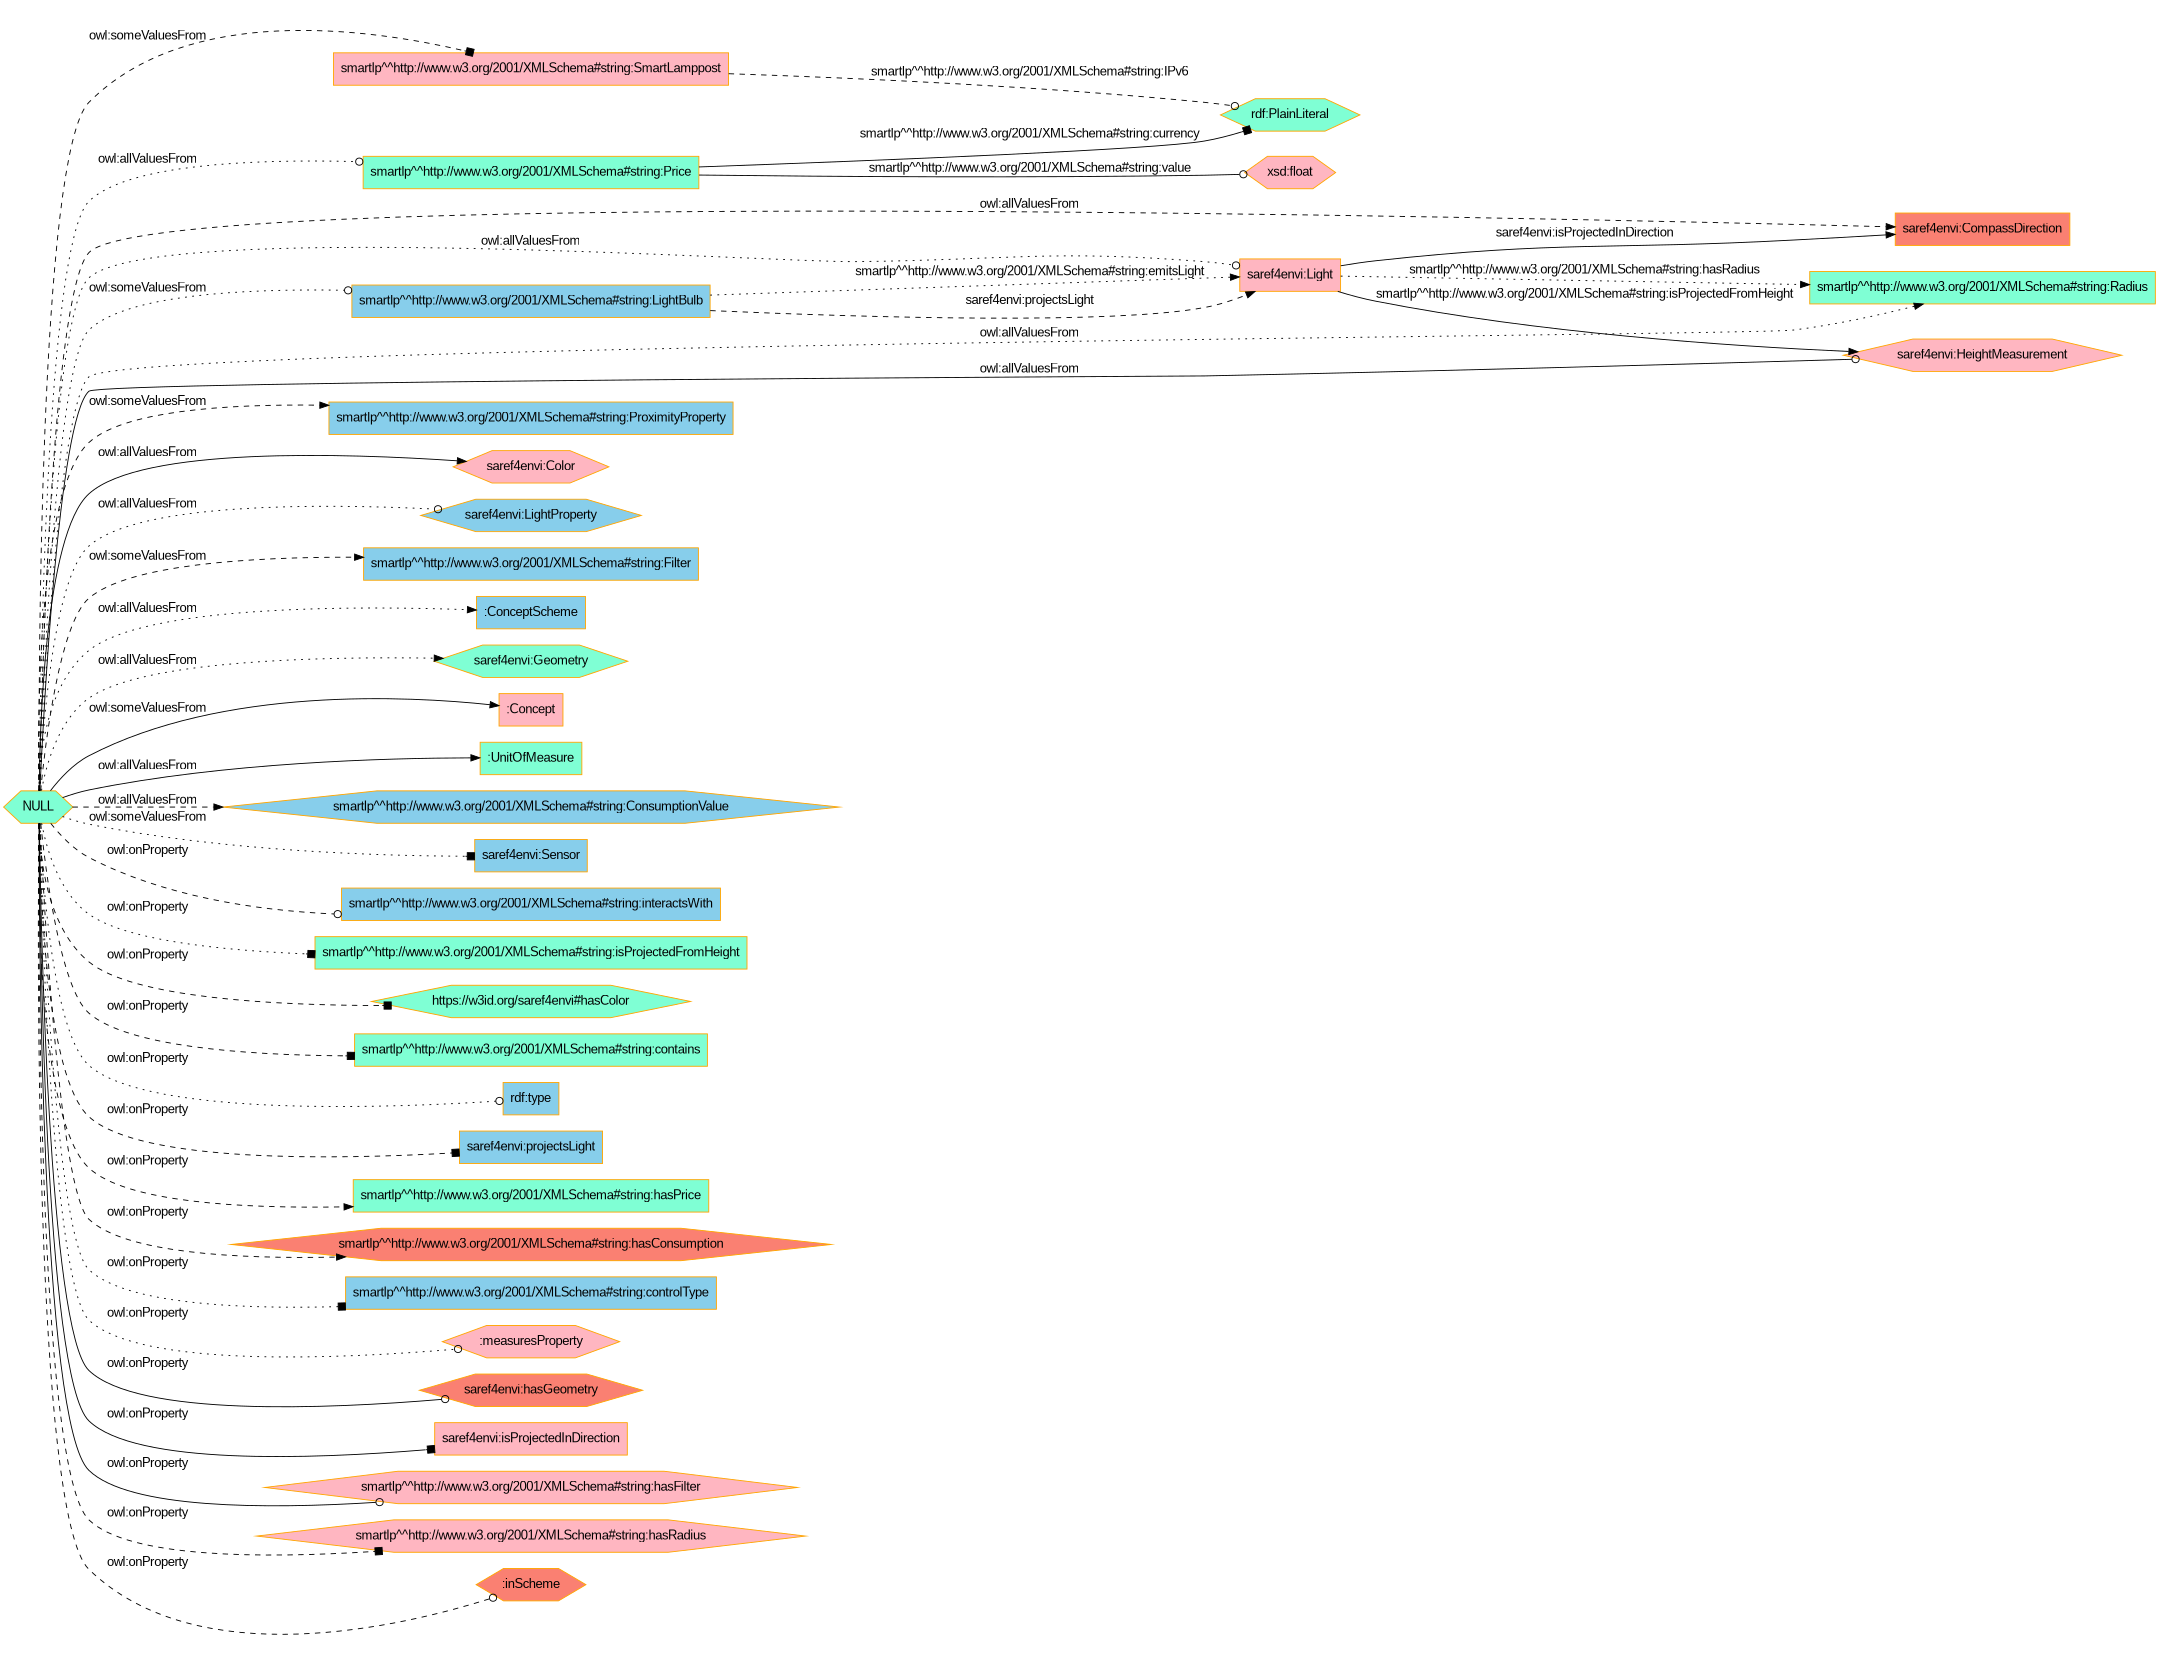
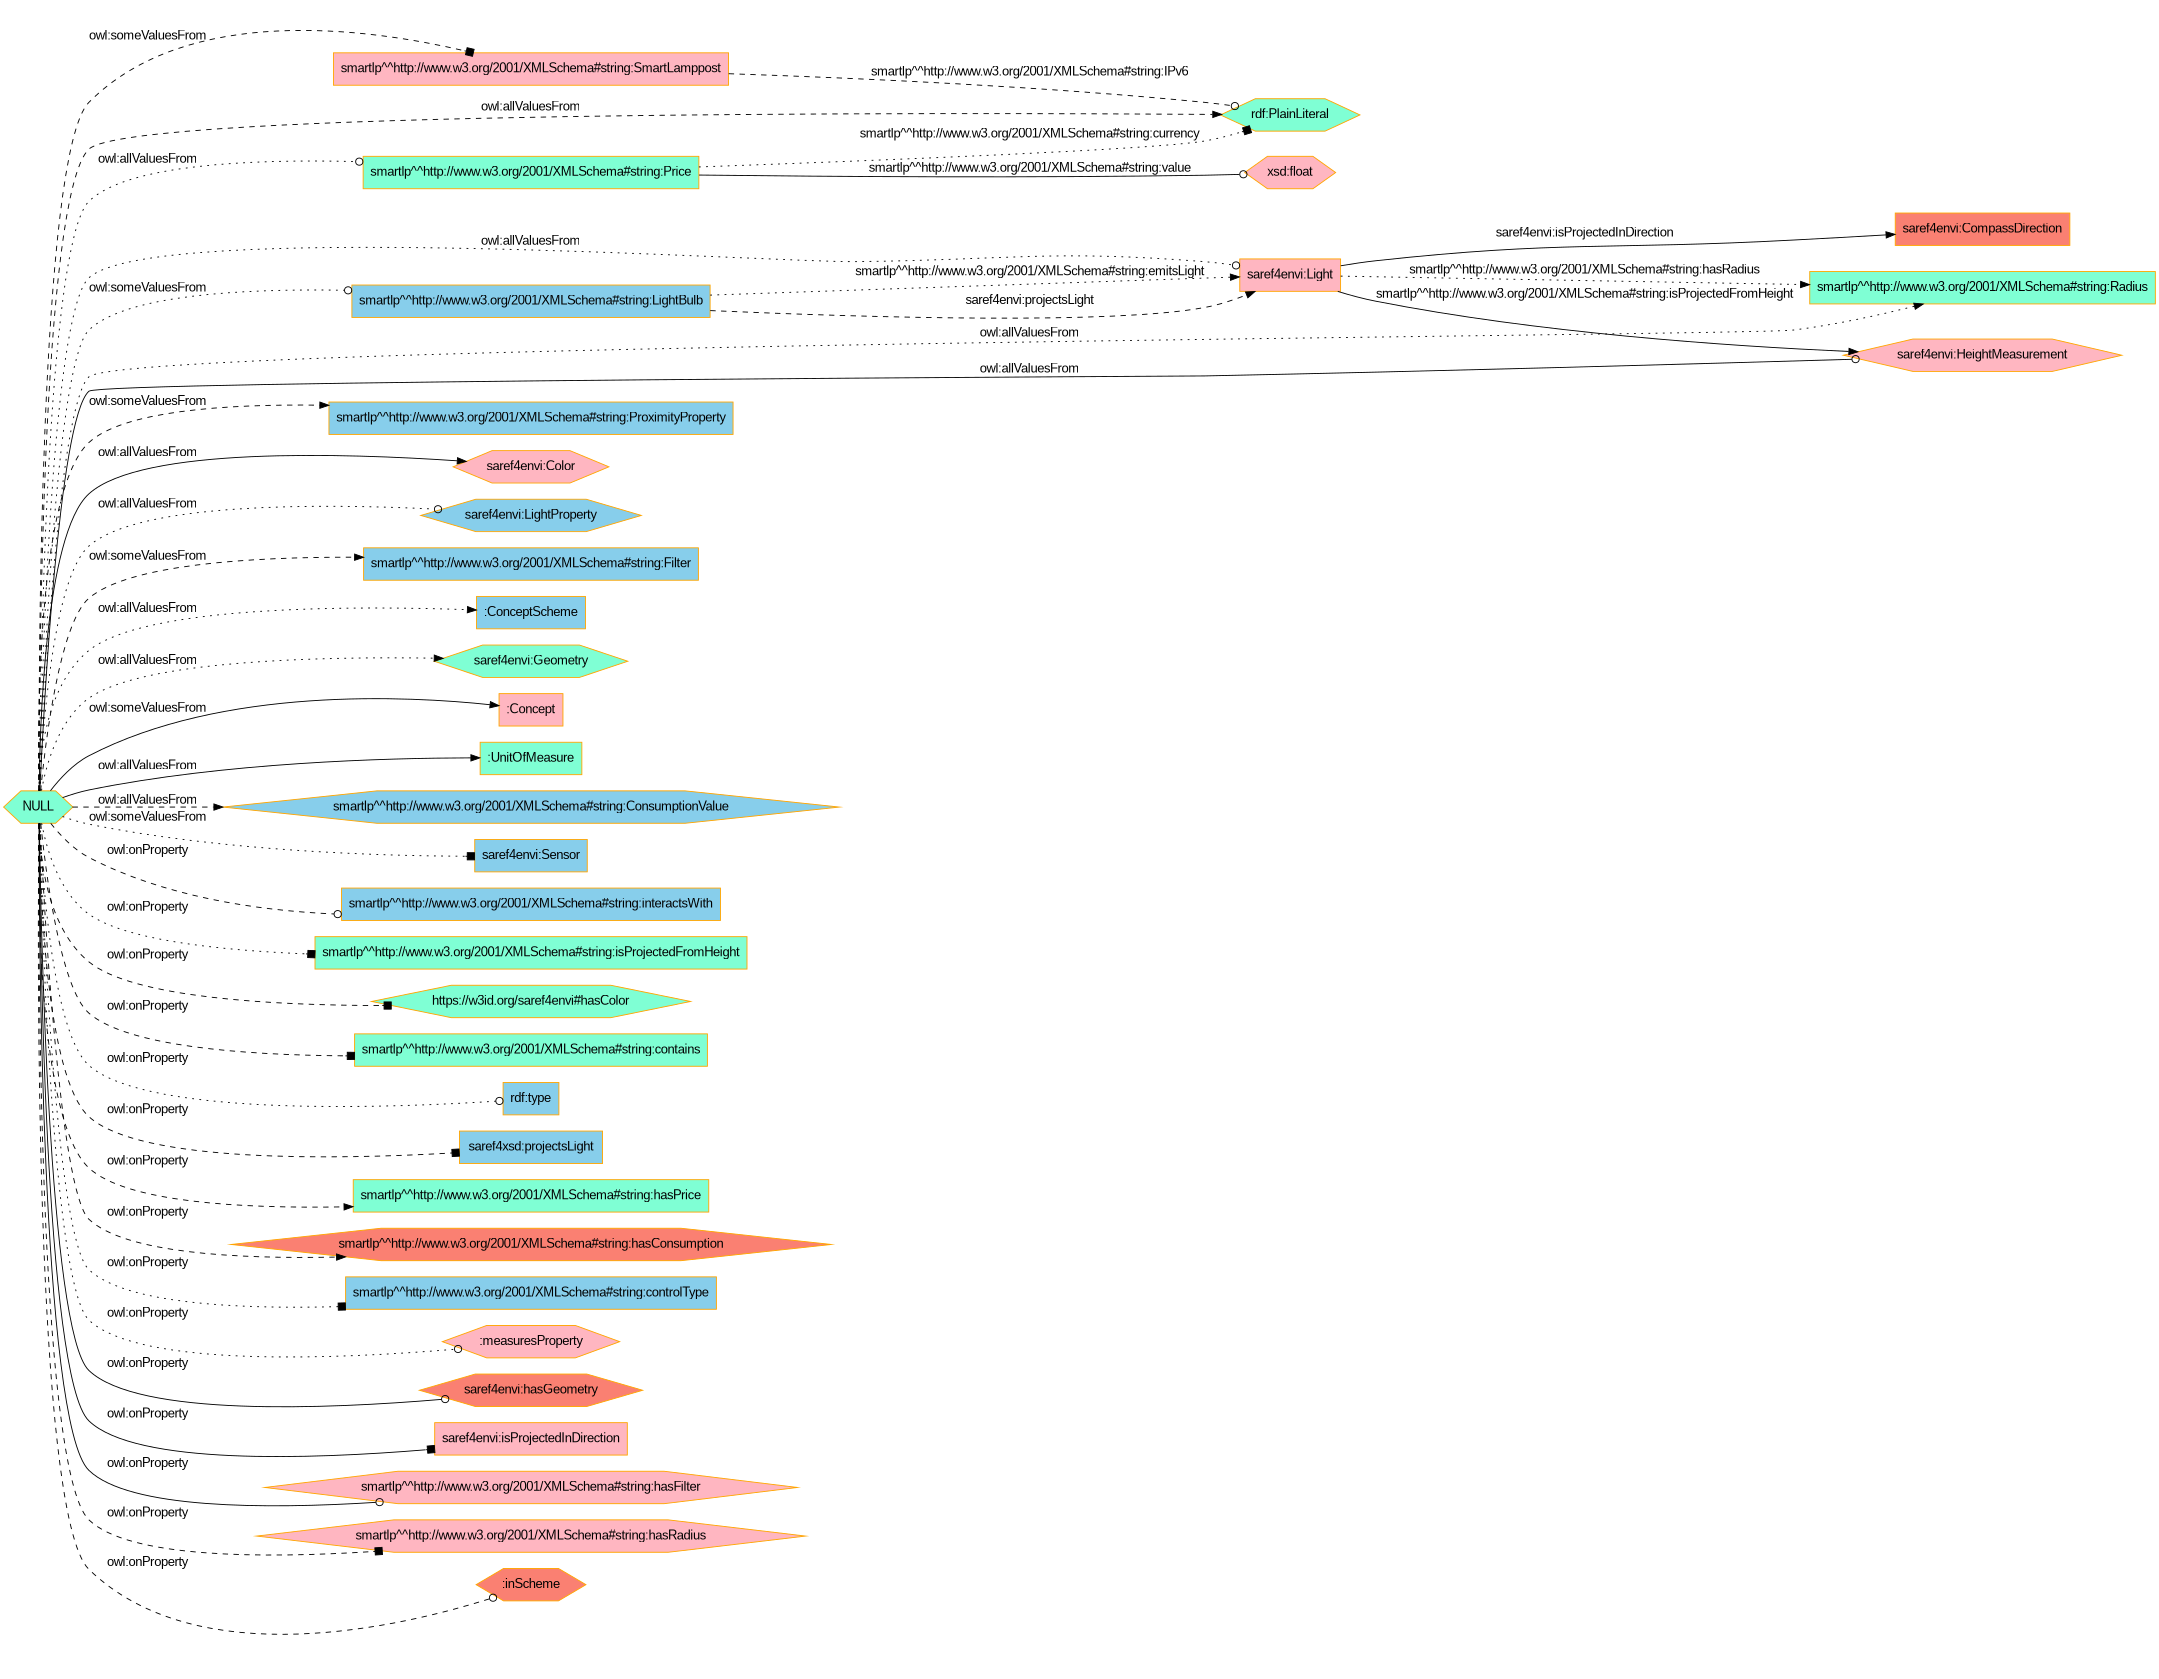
edge "smartlp^^http://www.w3.org/2001/XMLSchema#string:Price" -> "rdf:PlainLiteral": style solid -> dotted
edge "NULL" -> "saref4envi:CompassDirection": now "NULL" -> "rdf:PlainLiteral"
node "saref4envi:projectsLight": label "saref4envi:projectsLight" -> "saref4xsd:projectsLight"
